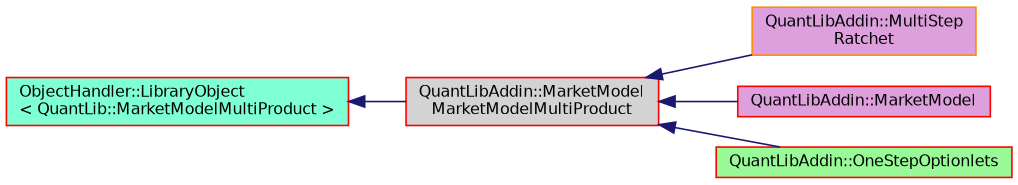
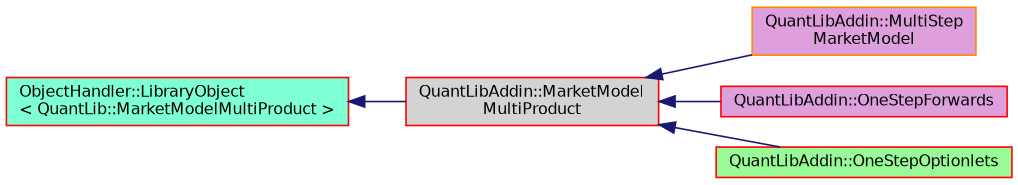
node "QuantLibAddin::MultiStep Ratchet": label "QuantLibAddin::MultiStep Ratchet" -> "QuantLibAddin::MultiStep MarketModel"
node "QuantLibAddin::MarketModel MarketModelMultiProduct": label "QuantLibAddin::MarketModel MarketModelMultiProduct" -> "QuantLibAddin::MarketModel MultiProduct"
node "QuantLibAddin::MarketModel": label "QuantLibAddin::MarketModel" -> "QuantLibAddin::OneStepForwards"
